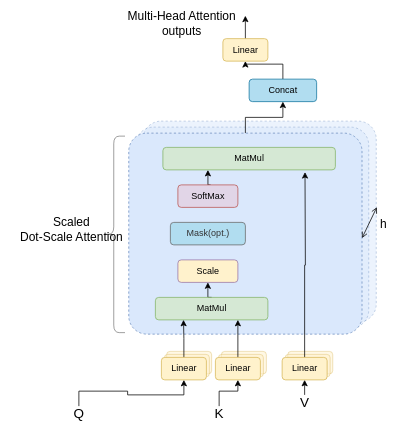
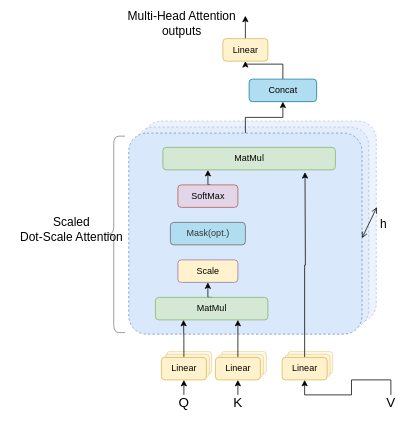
node "V": moved (305, 402) -> (391, 402)
node "Q": moved (79, 414) -> (184, 402)
node "K": moved (219, 414) -> (238, 402)
